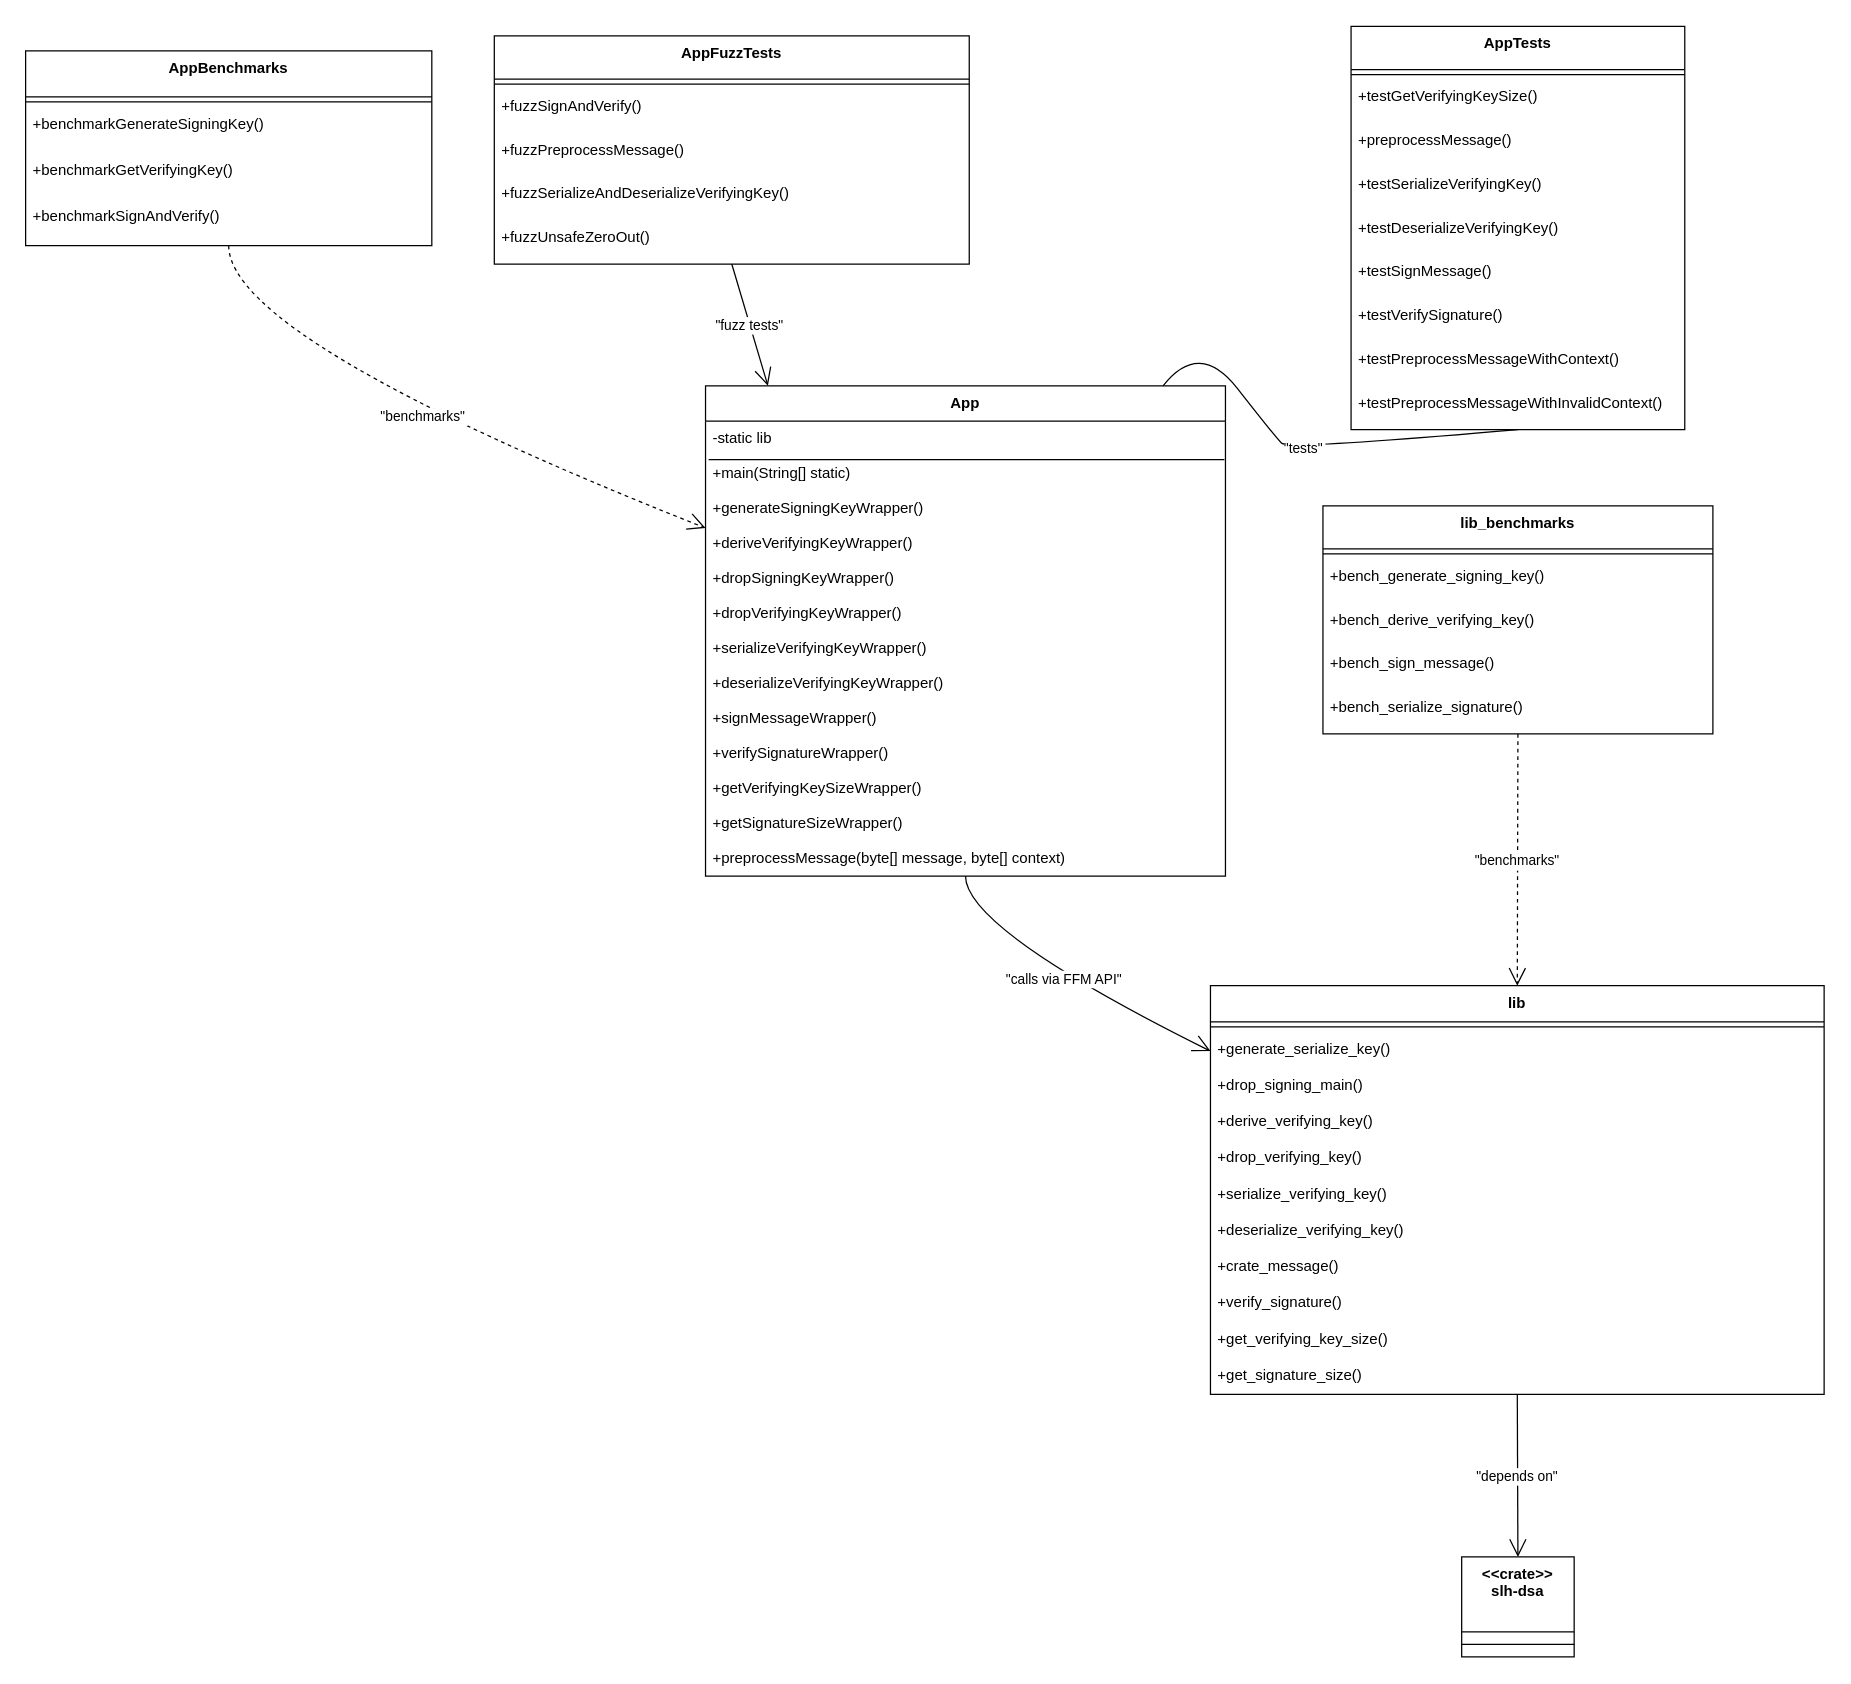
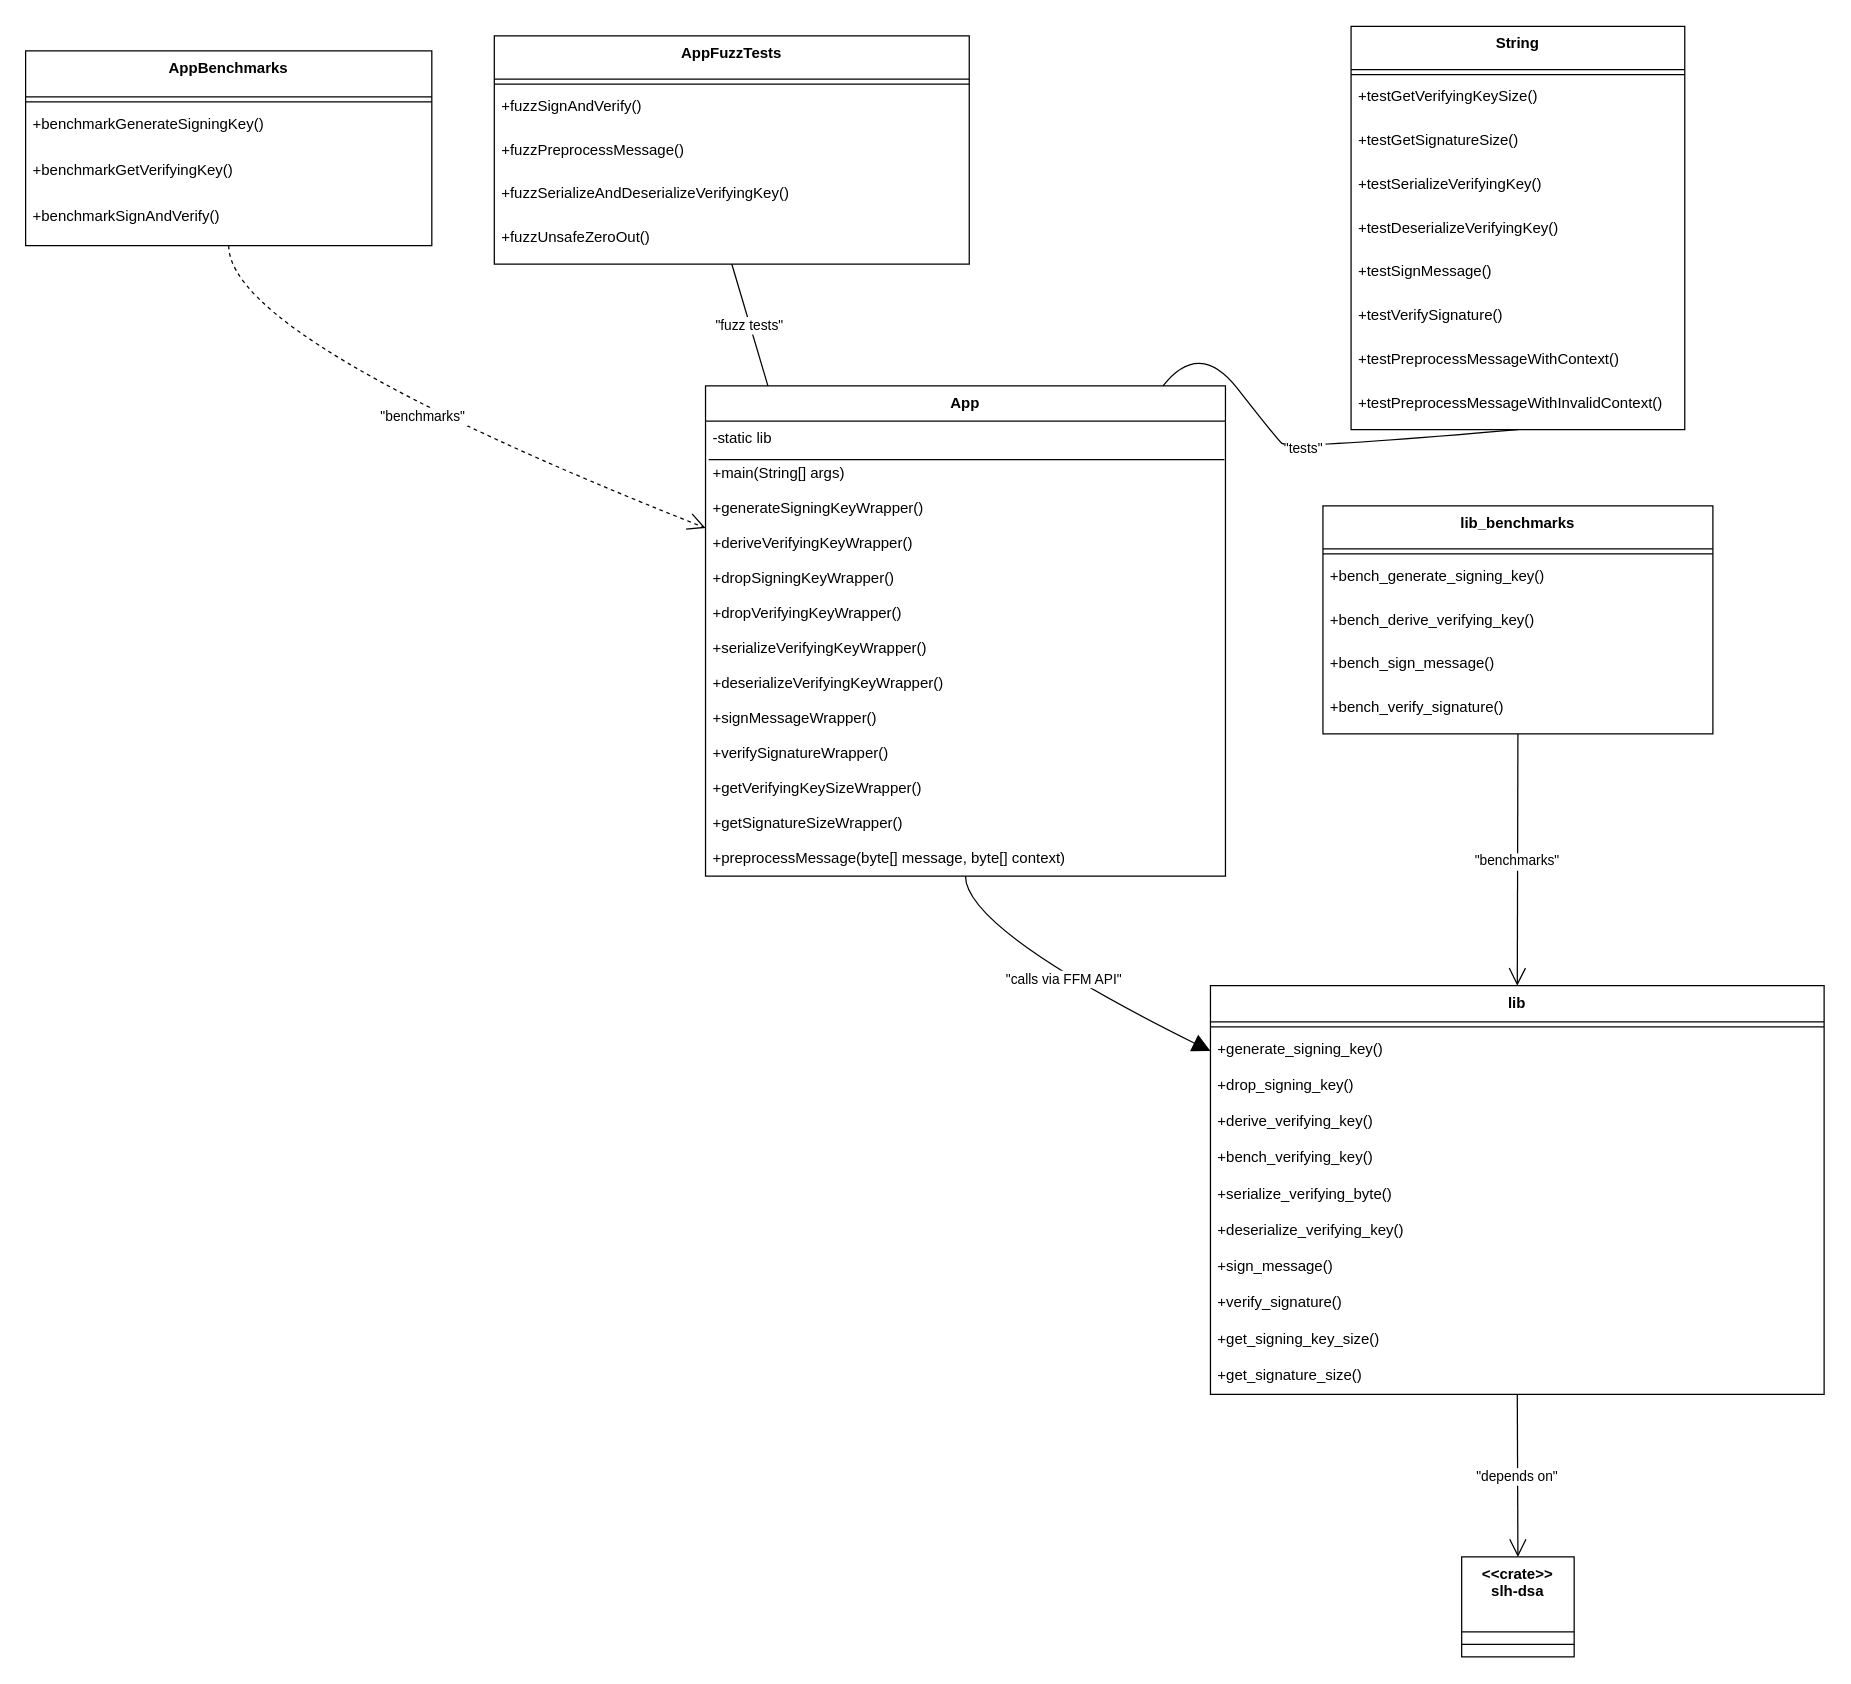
node "AppTests": label "AppTests" -> "String"
node "+preprocessMessage()": label "+preprocessMessage()" -> "+testGetSignatureSize()"
edge "AppFuzzTests" -> "App": arrowhead open -> none
node "+main(String[] static)": label "+main(String[] static)" -> "+main(String[] args)"
node "+bench_serialize_signature()": label "+bench_serialize_signature()" -> "+bench_verify_signature()"
edge "lib_benchmarks" -> "lib": style dashed -> solid
edge "App" -> "lib": arrowhead open -> block
node "+generate_serialize_key()": label "+generate_serialize_key()" -> "+generate_signing_key()"
node "+drop_signing_main()": label "+drop_signing_main()" -> "+drop_signing_key()"
node "+drop_verifying_key()": label "+drop_verifying_key()" -> "+bench_verifying_key()"
node "+serialize_verifying_key()": label "+serialize_verifying_key()" -> "+serialize_verifying_byte()"
node "+crate_message()": label "+crate_message()" -> "+sign_message()"
node "+get_verifying_key_size()": label "+get_verifying_key_size()" -> "+get_signing_key_size()"
